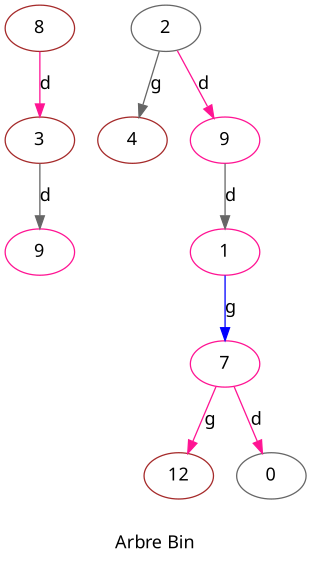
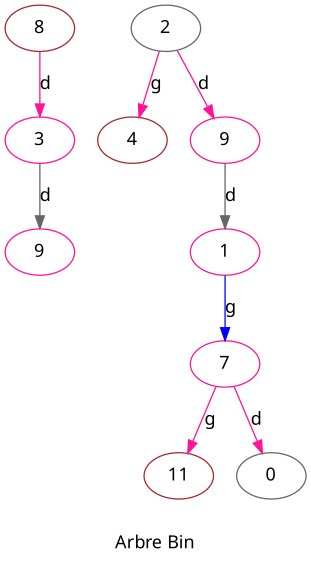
edge "2" -> "4": color gray40 -> deeppink
node "3": color brown -> deeppink
node "12": label "12" -> "11"
